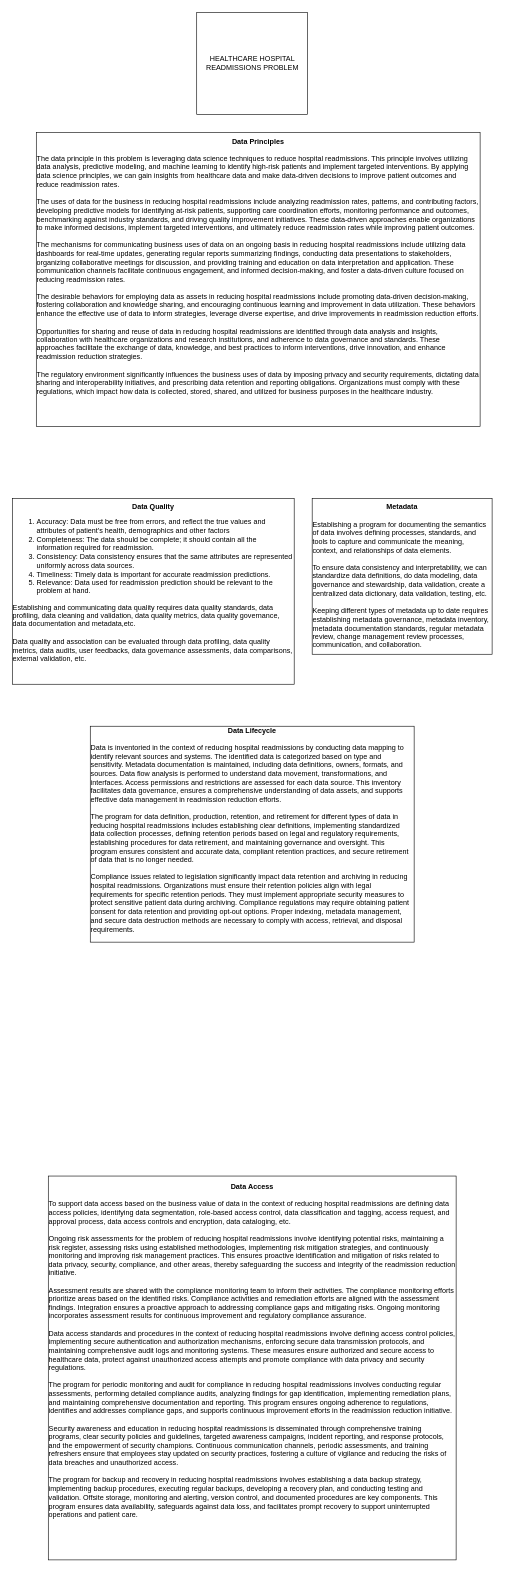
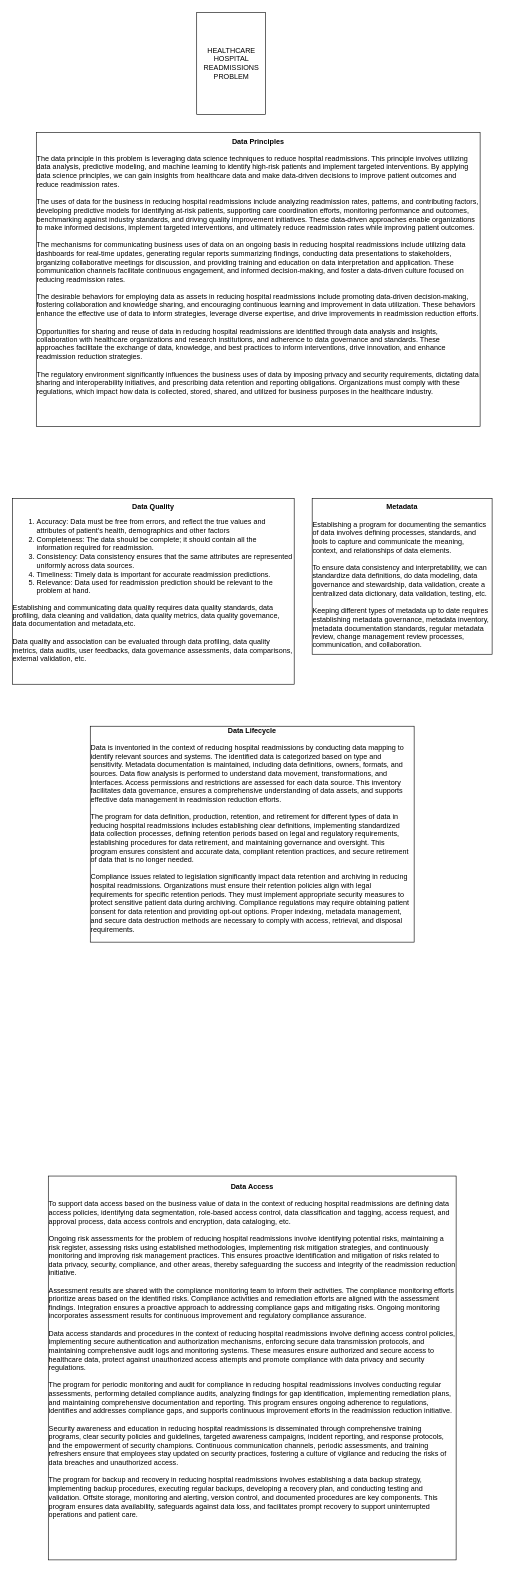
node "HEALTHCARE HOSPITAL READMISSIONS PROBLEM": size 111x102 -> 69x102
